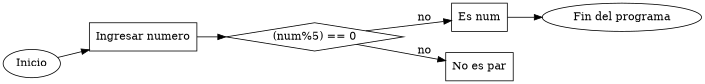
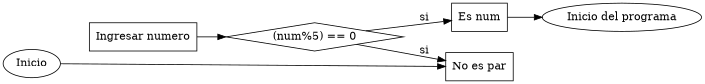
node "Fin del programa": label "Fin del programa" -> "Inicio del programa"
edge "(num%5) == 0" -> "Es num": label "no" -> "si"
edge "(num%5) == 0" -> "No es par": label "no" -> "si"
edge "Inicio" -> "Ingresar numero": now "Inicio" -> "No es par"
